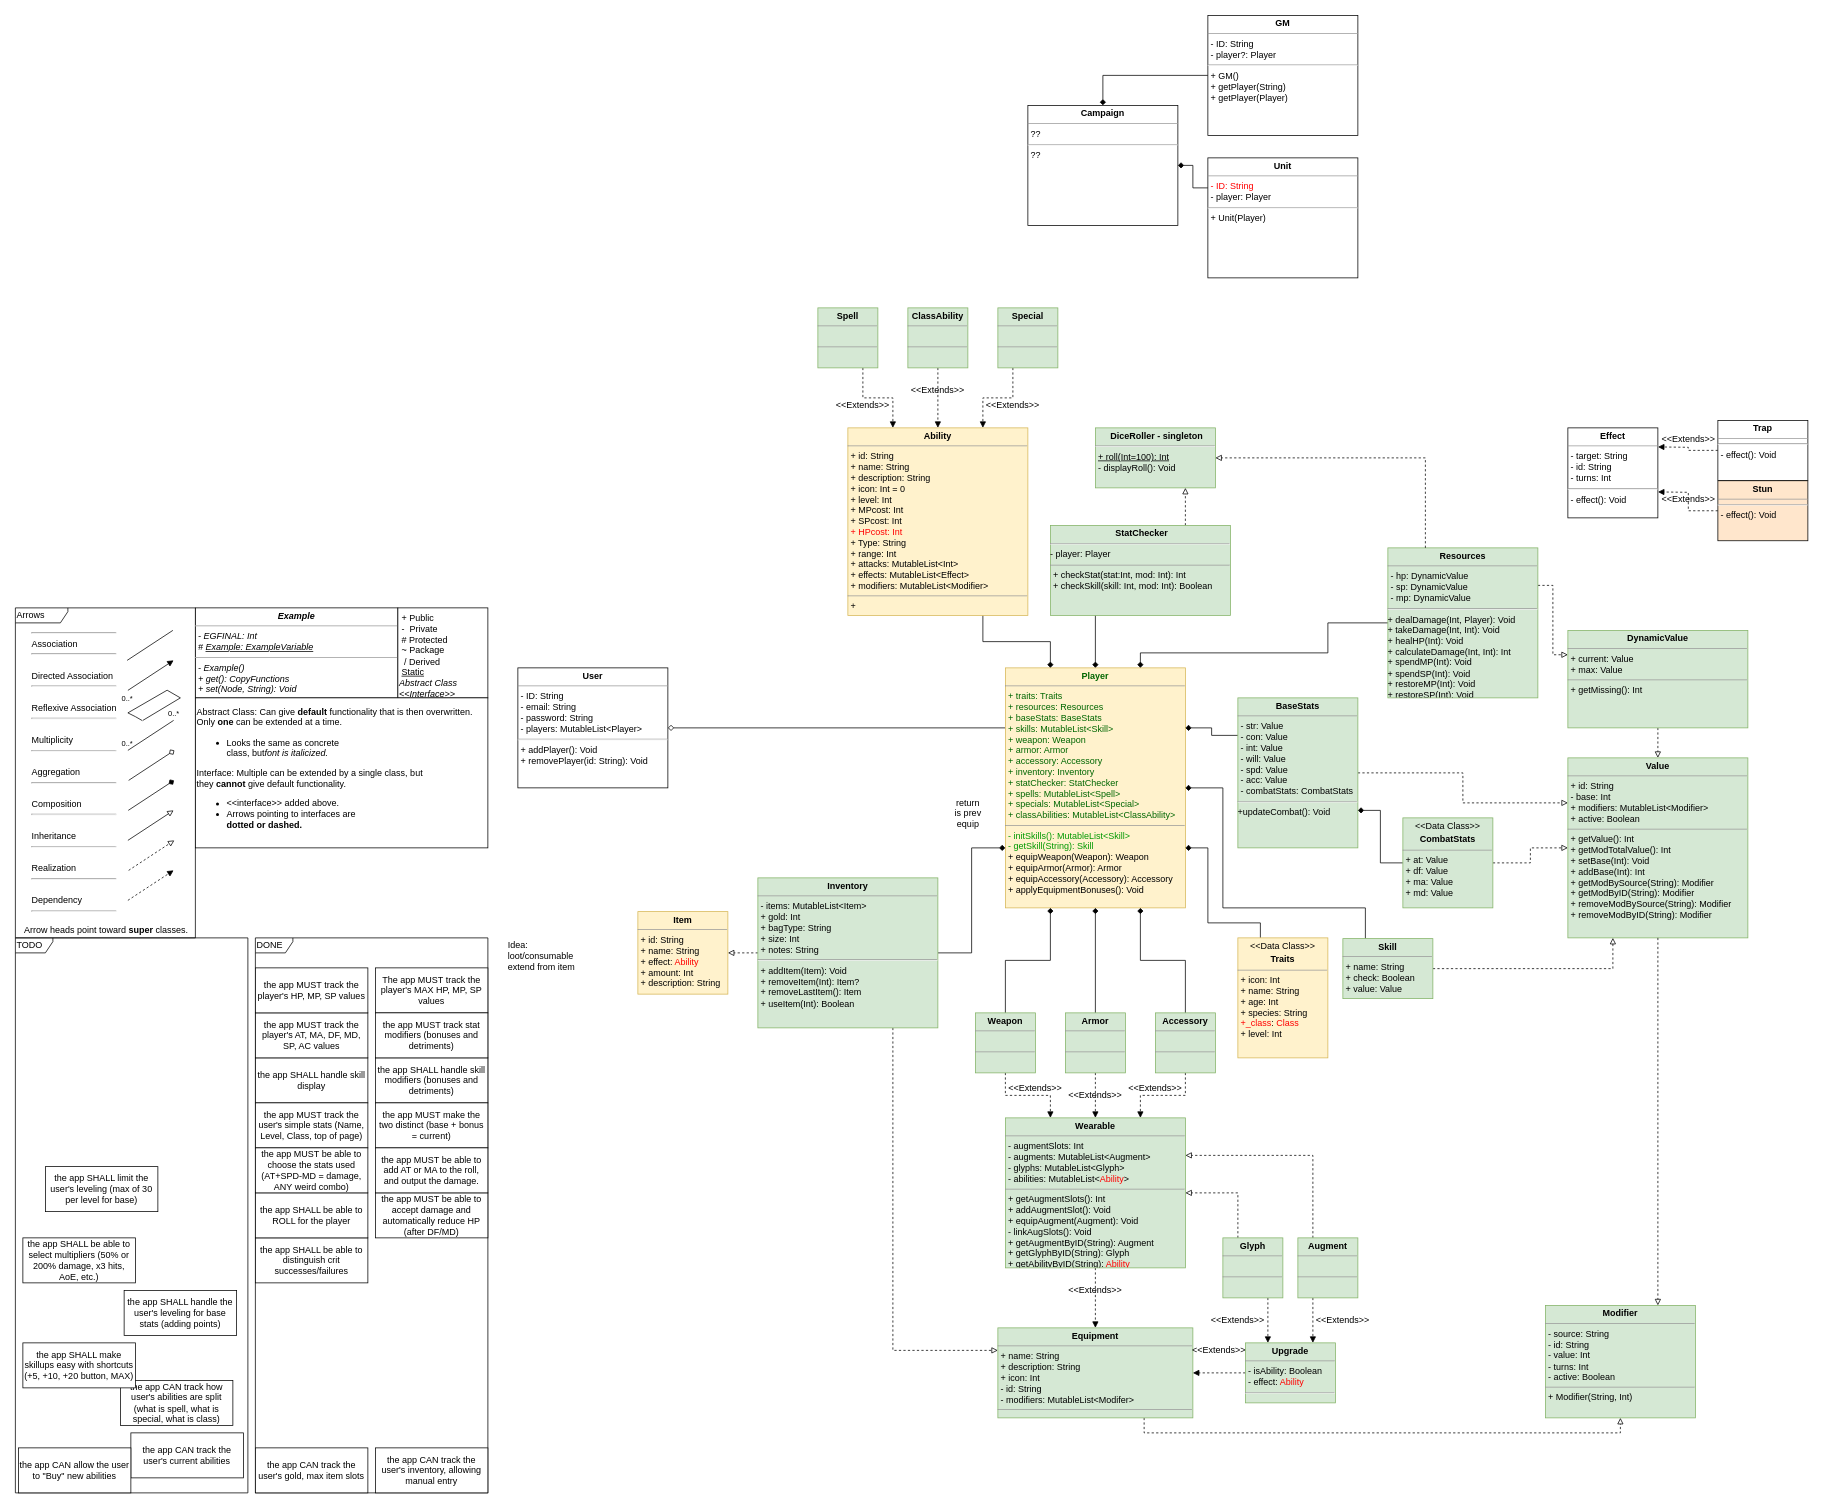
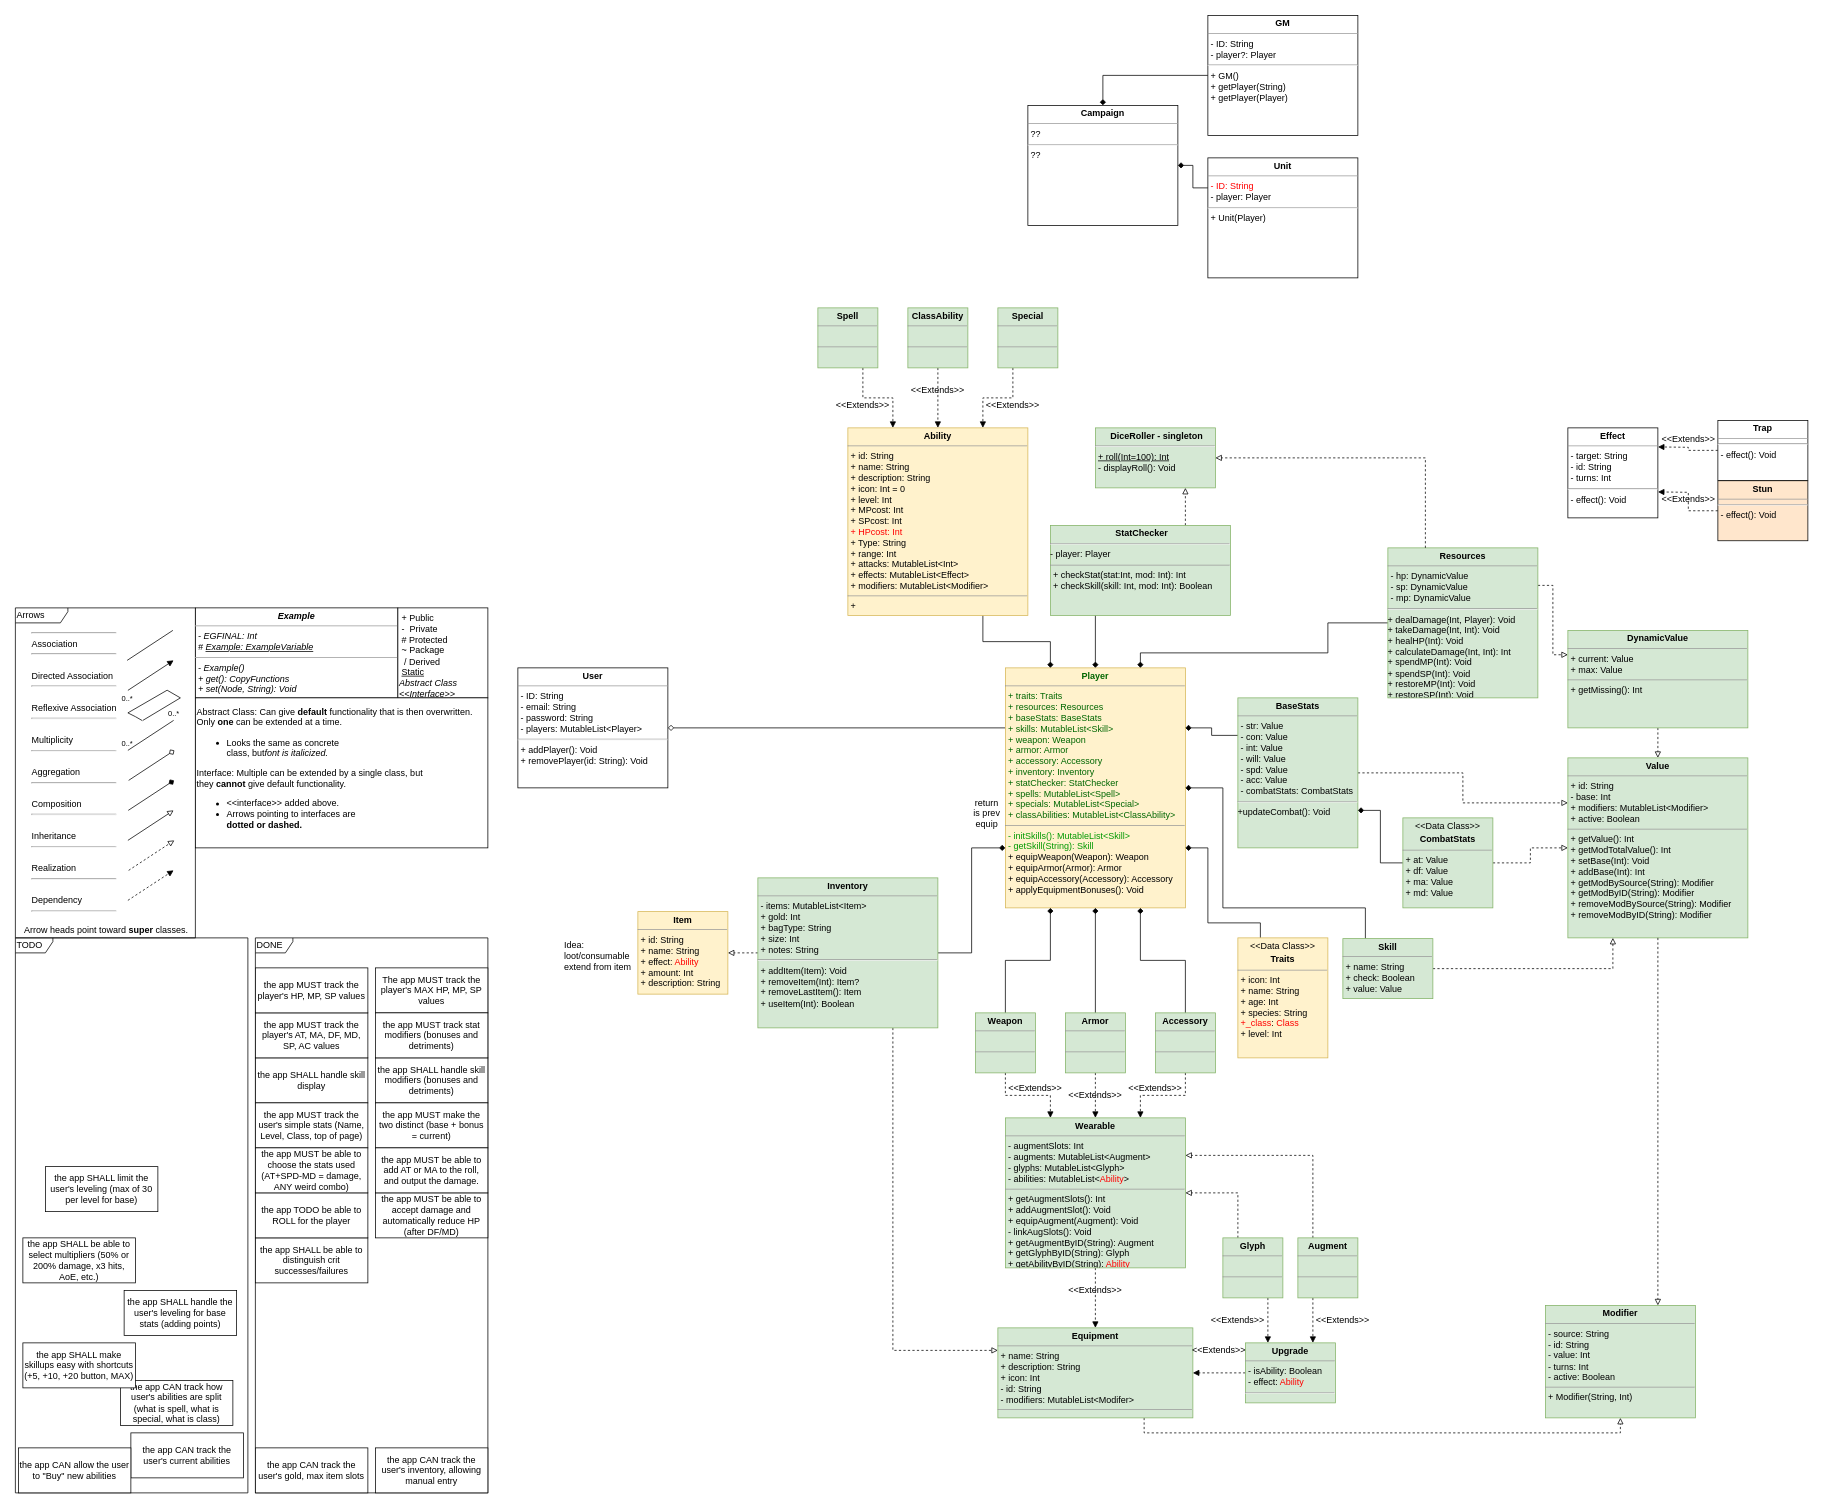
node "return is prev equip": moved (968, 810) -> (986, 810)
node "Idea: loot/consumable extend from item": moved (544, 953) -> (600, 953)
node "the app SHALL be able to ROLL for the player": label "the app SHALL be able to ROLL for the player" -> "the app TODO be able to ROLL for the player"
